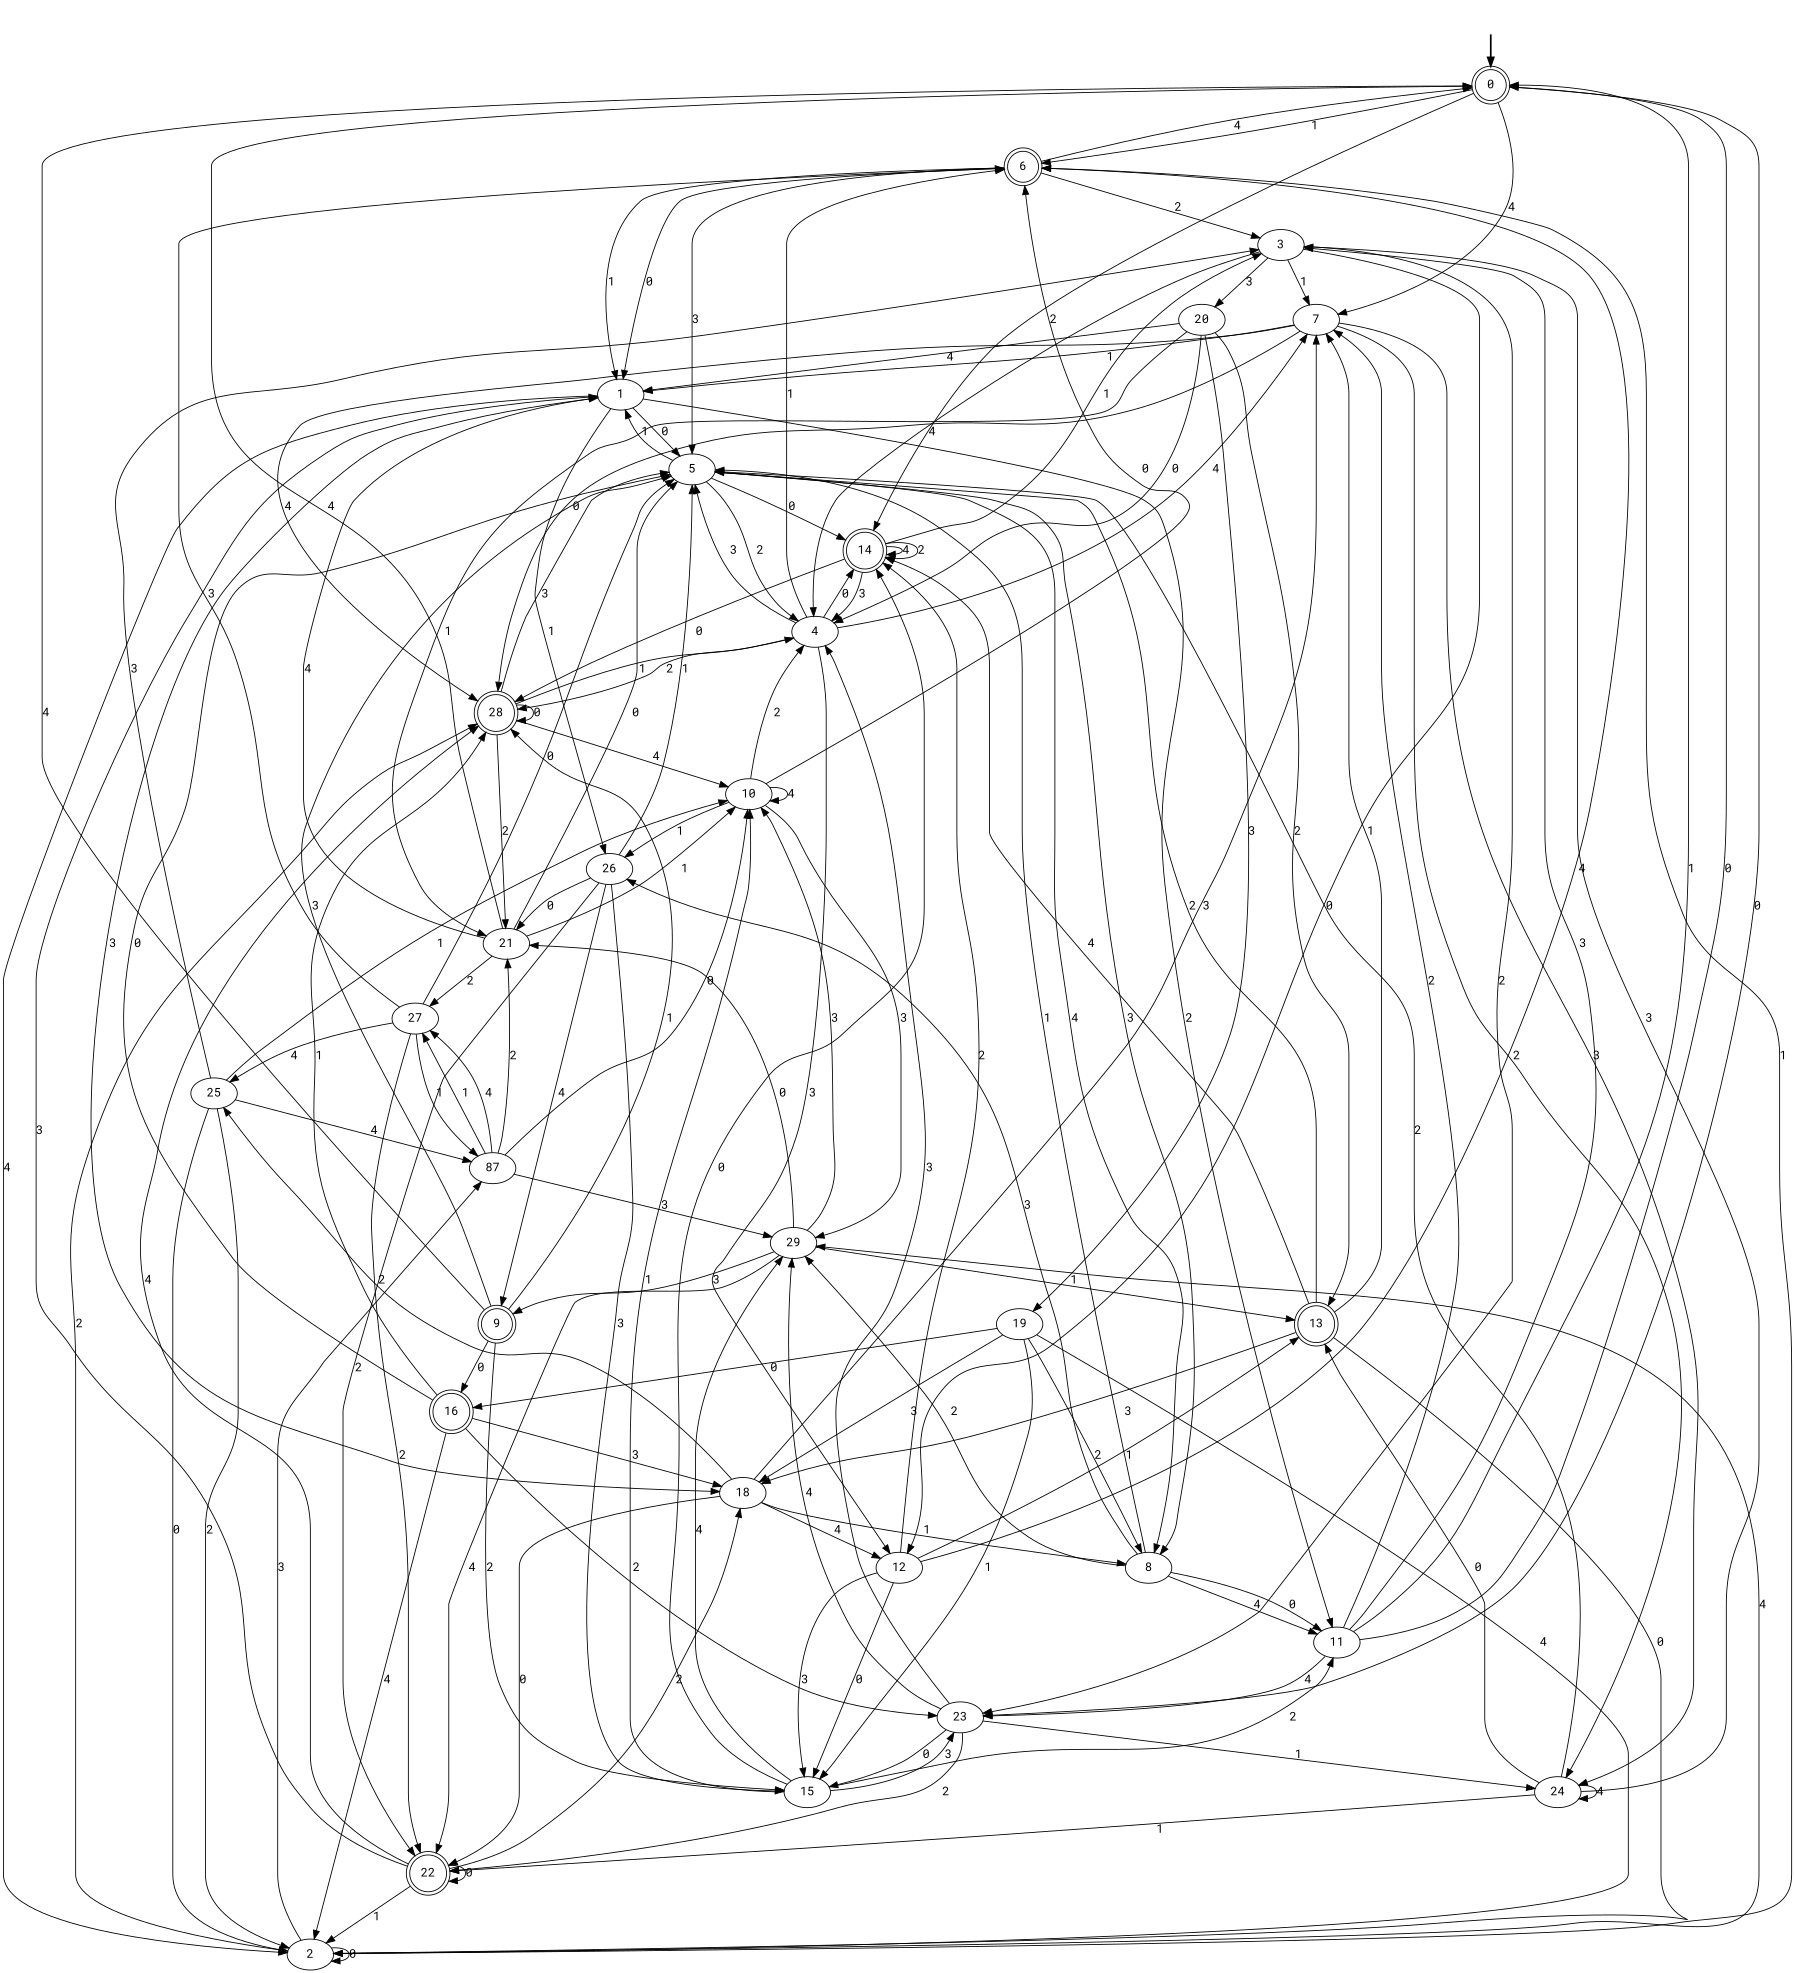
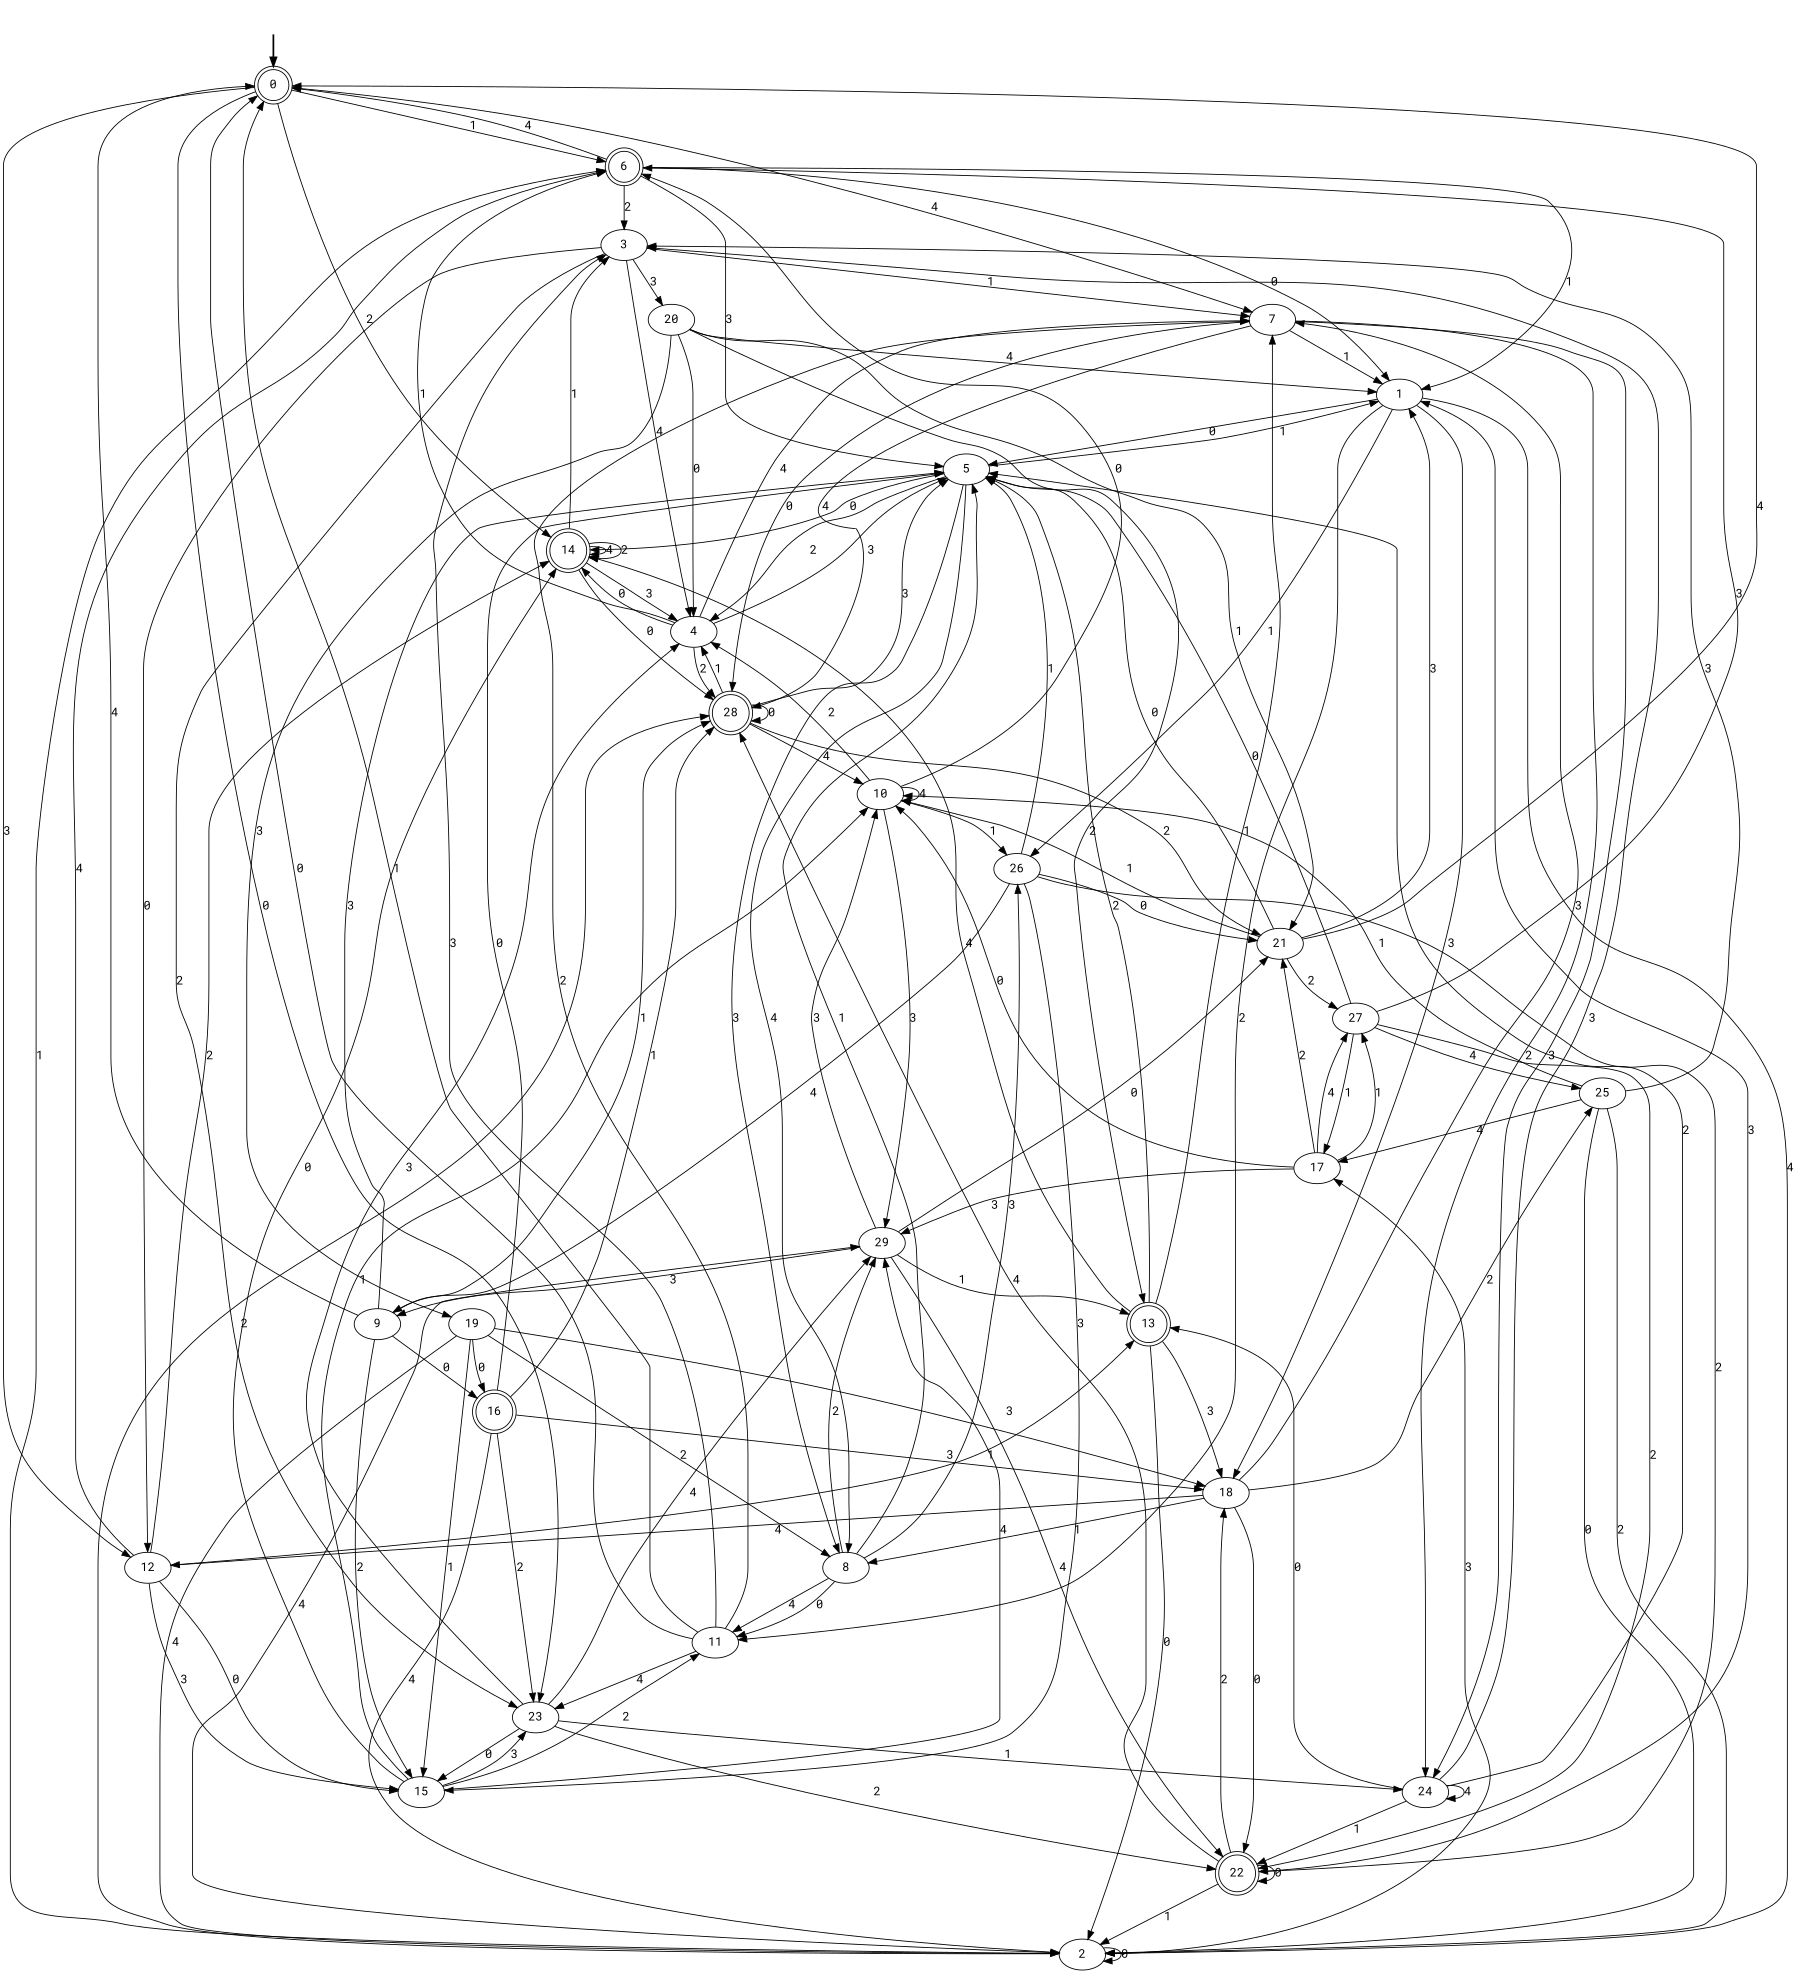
edge "21" -> "1": label "4" -> "3"
edge "4" -> "12": now "0" -> "12"
node "87": label "87" -> "17"
node "9": shape doublecircle -> ellipse
